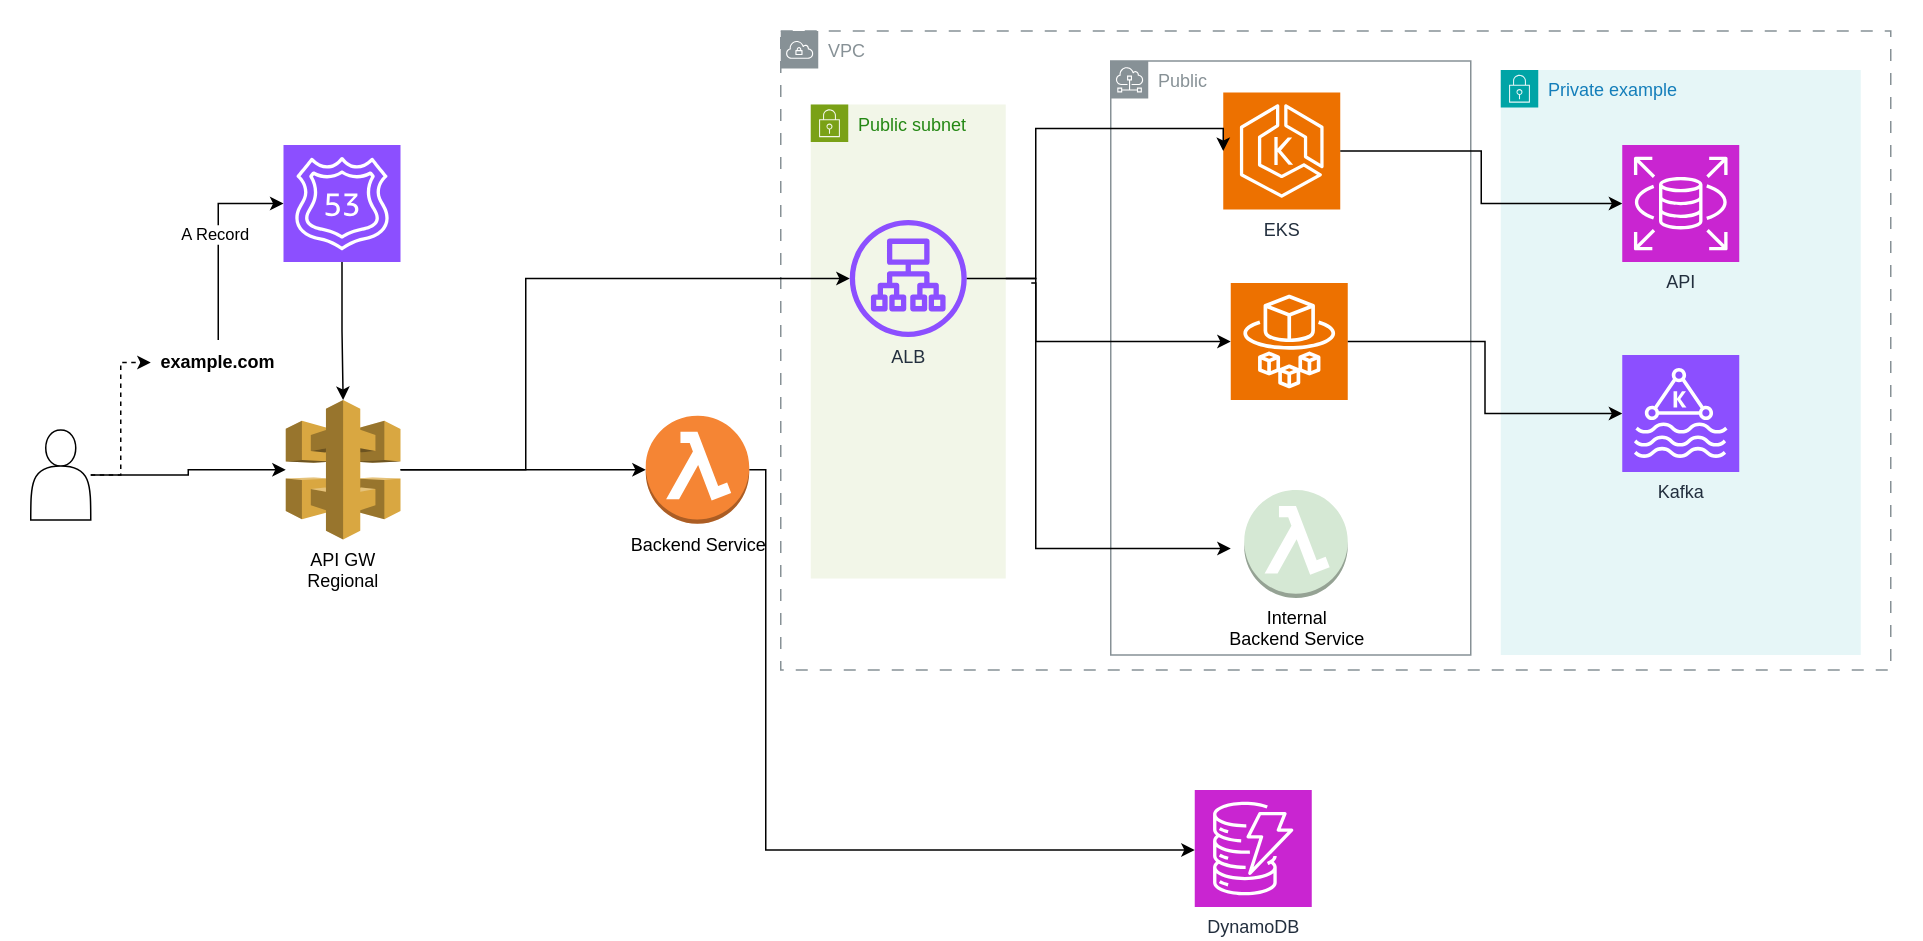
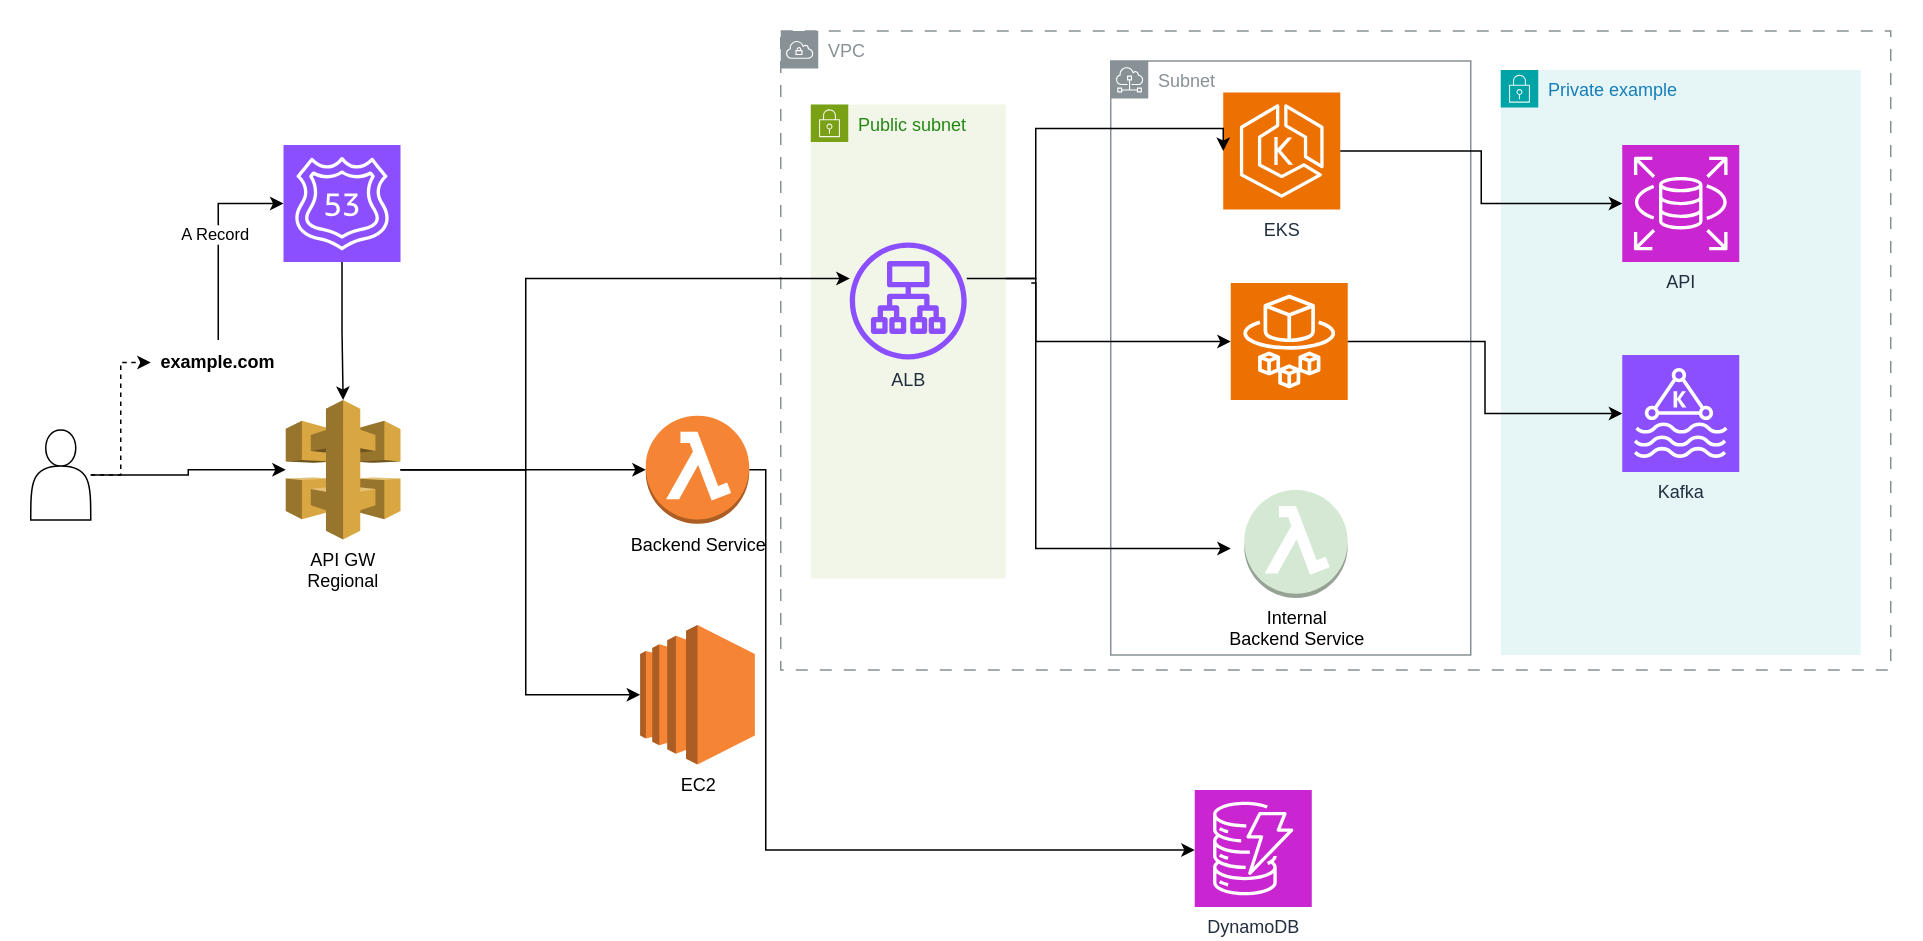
node "Public": label "Public" -> "Subnet"
node "ALB": moved (908, 278) -> (908, 301)
edge "API GW Regional" -> "EC2": added
node "EC2": added
